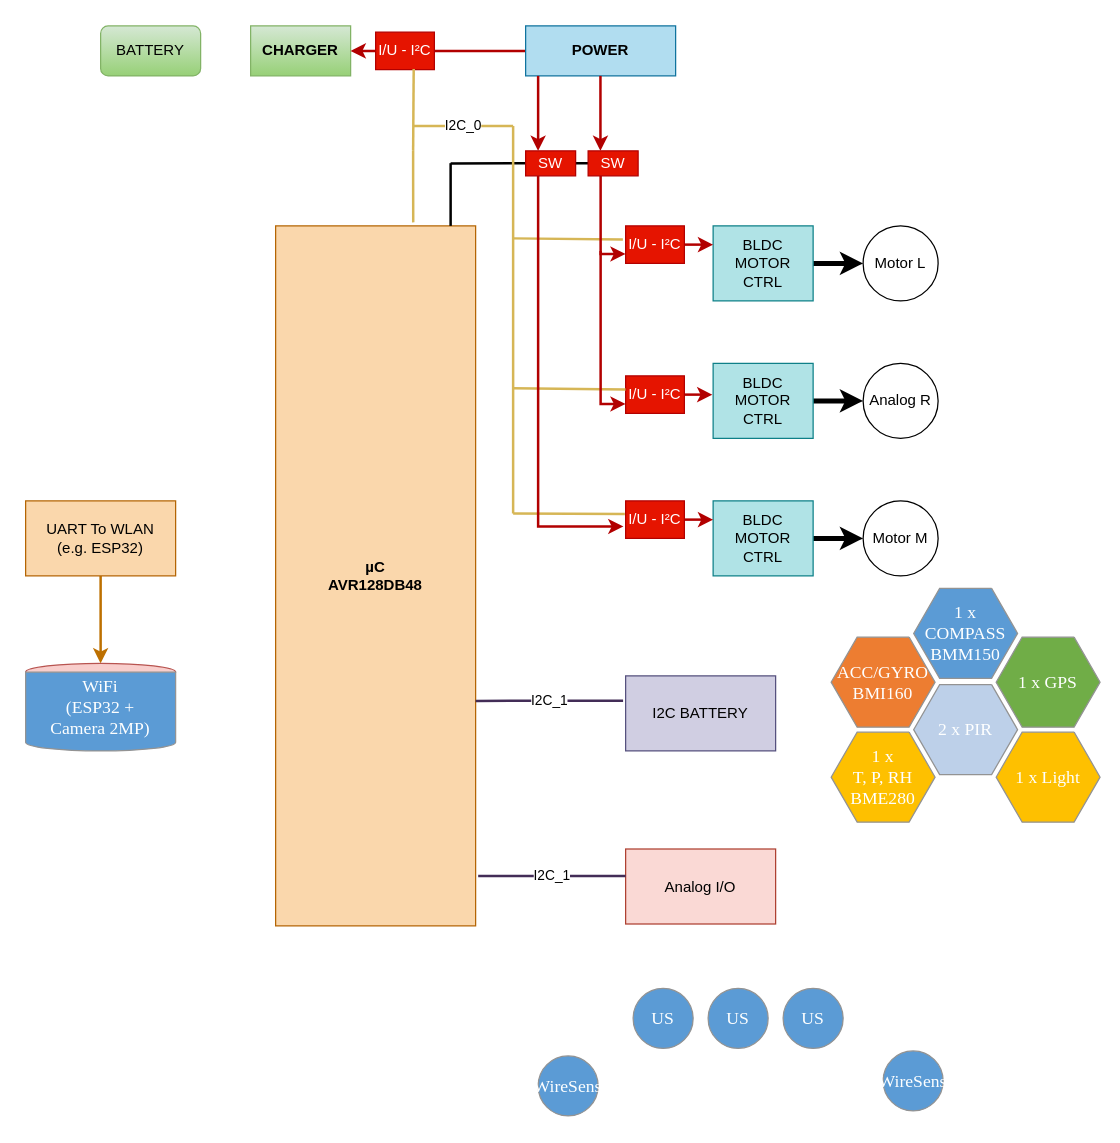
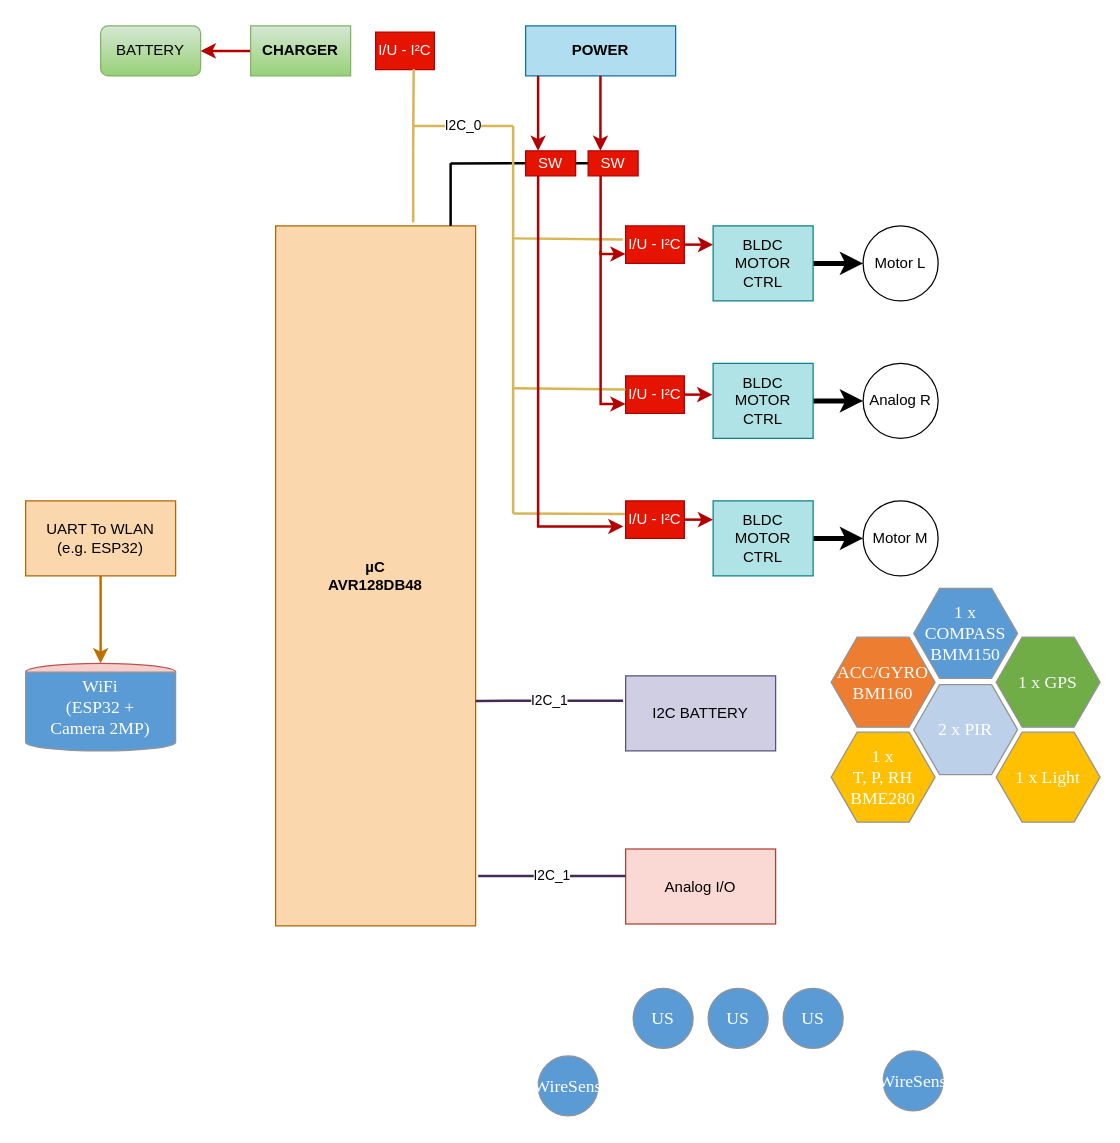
edge "CHARGER" -> "BATTERY": added
edge "POWER" -> "CHARGER": removed
